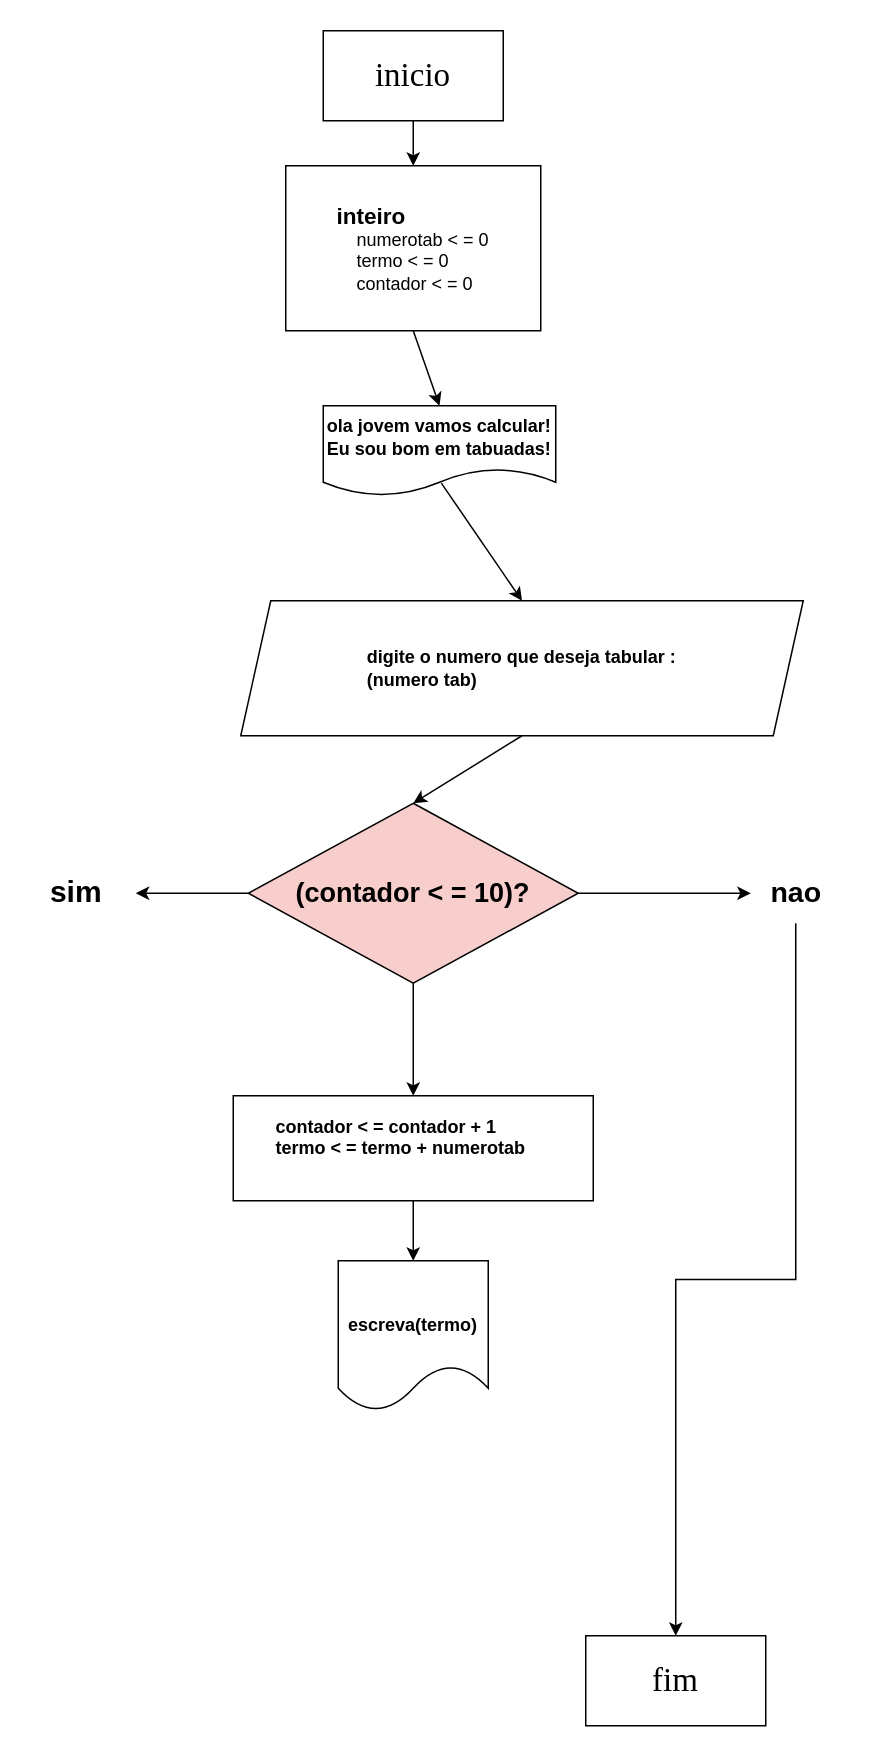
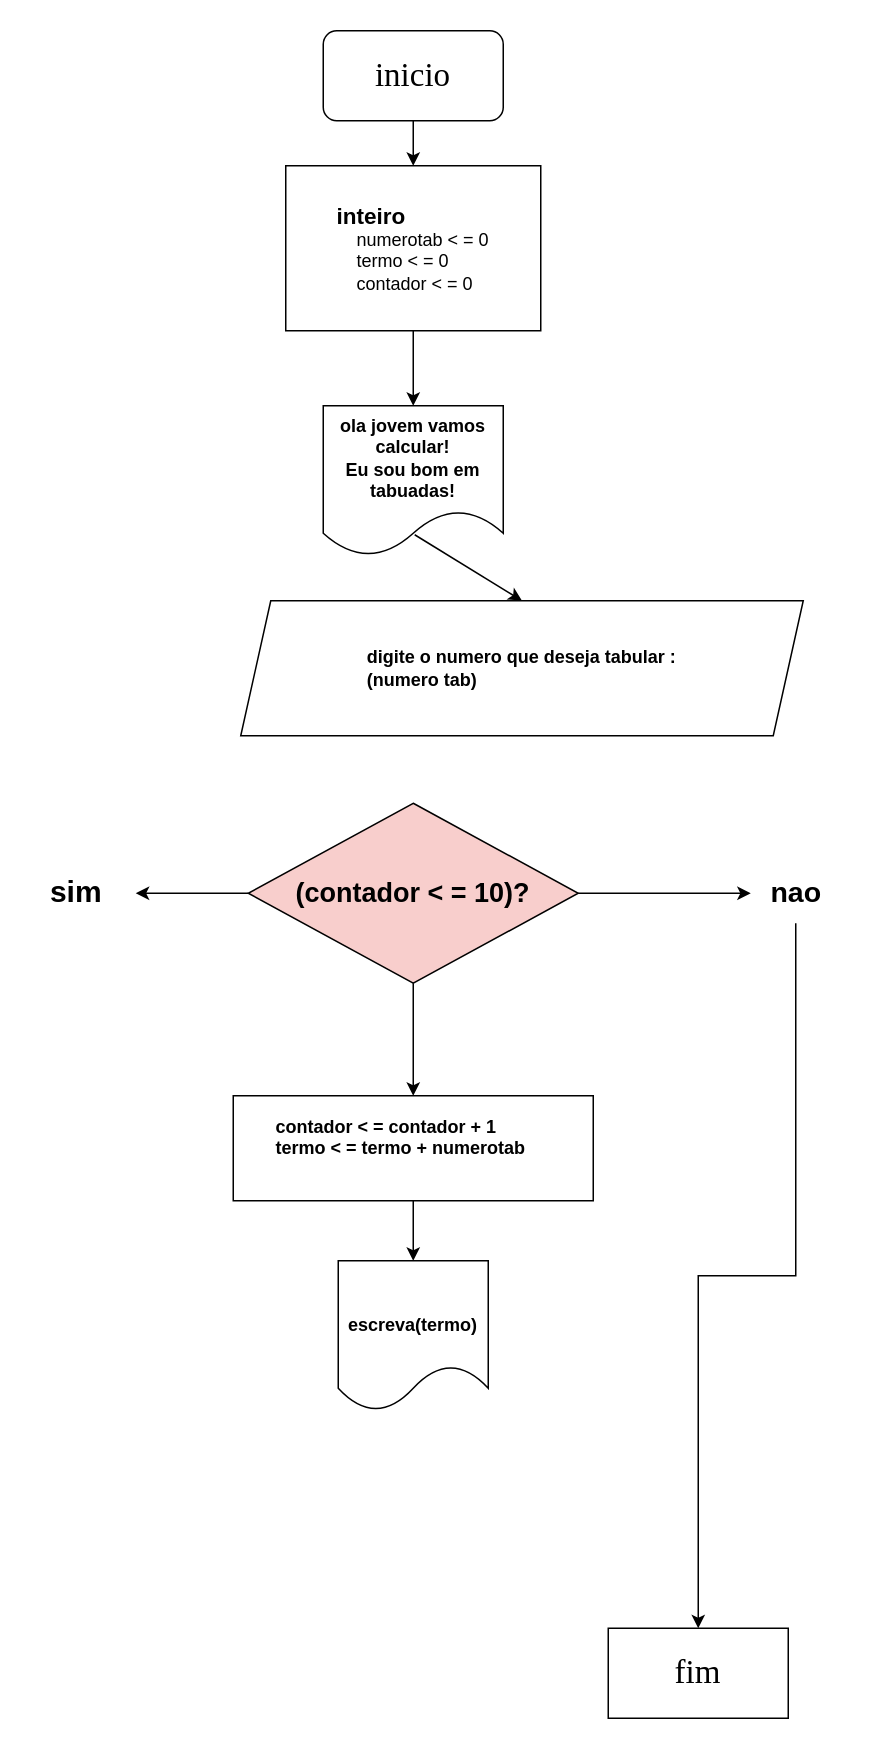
node "inicio": shape rectangle -> rounded rectangle
node "ola jovem vamos calcular! Eu sou bom em tabuadas!": size 233x90 -> 180x150
edge "digite o numero que deseja tabular : (numero tab)" -> "(contador < = 10)?": removed
node "fim": moved (676, 1681) -> (698, 1673)
